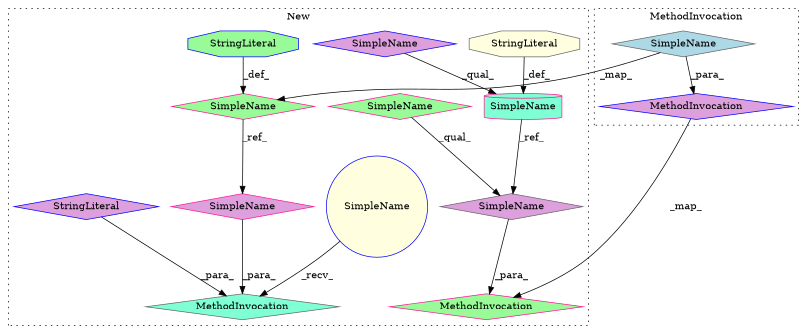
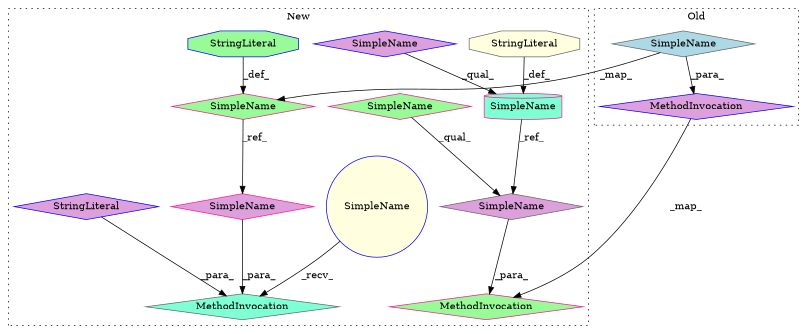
cluster "MethodInvocation": label "MethodInvocation" -> "Old"
